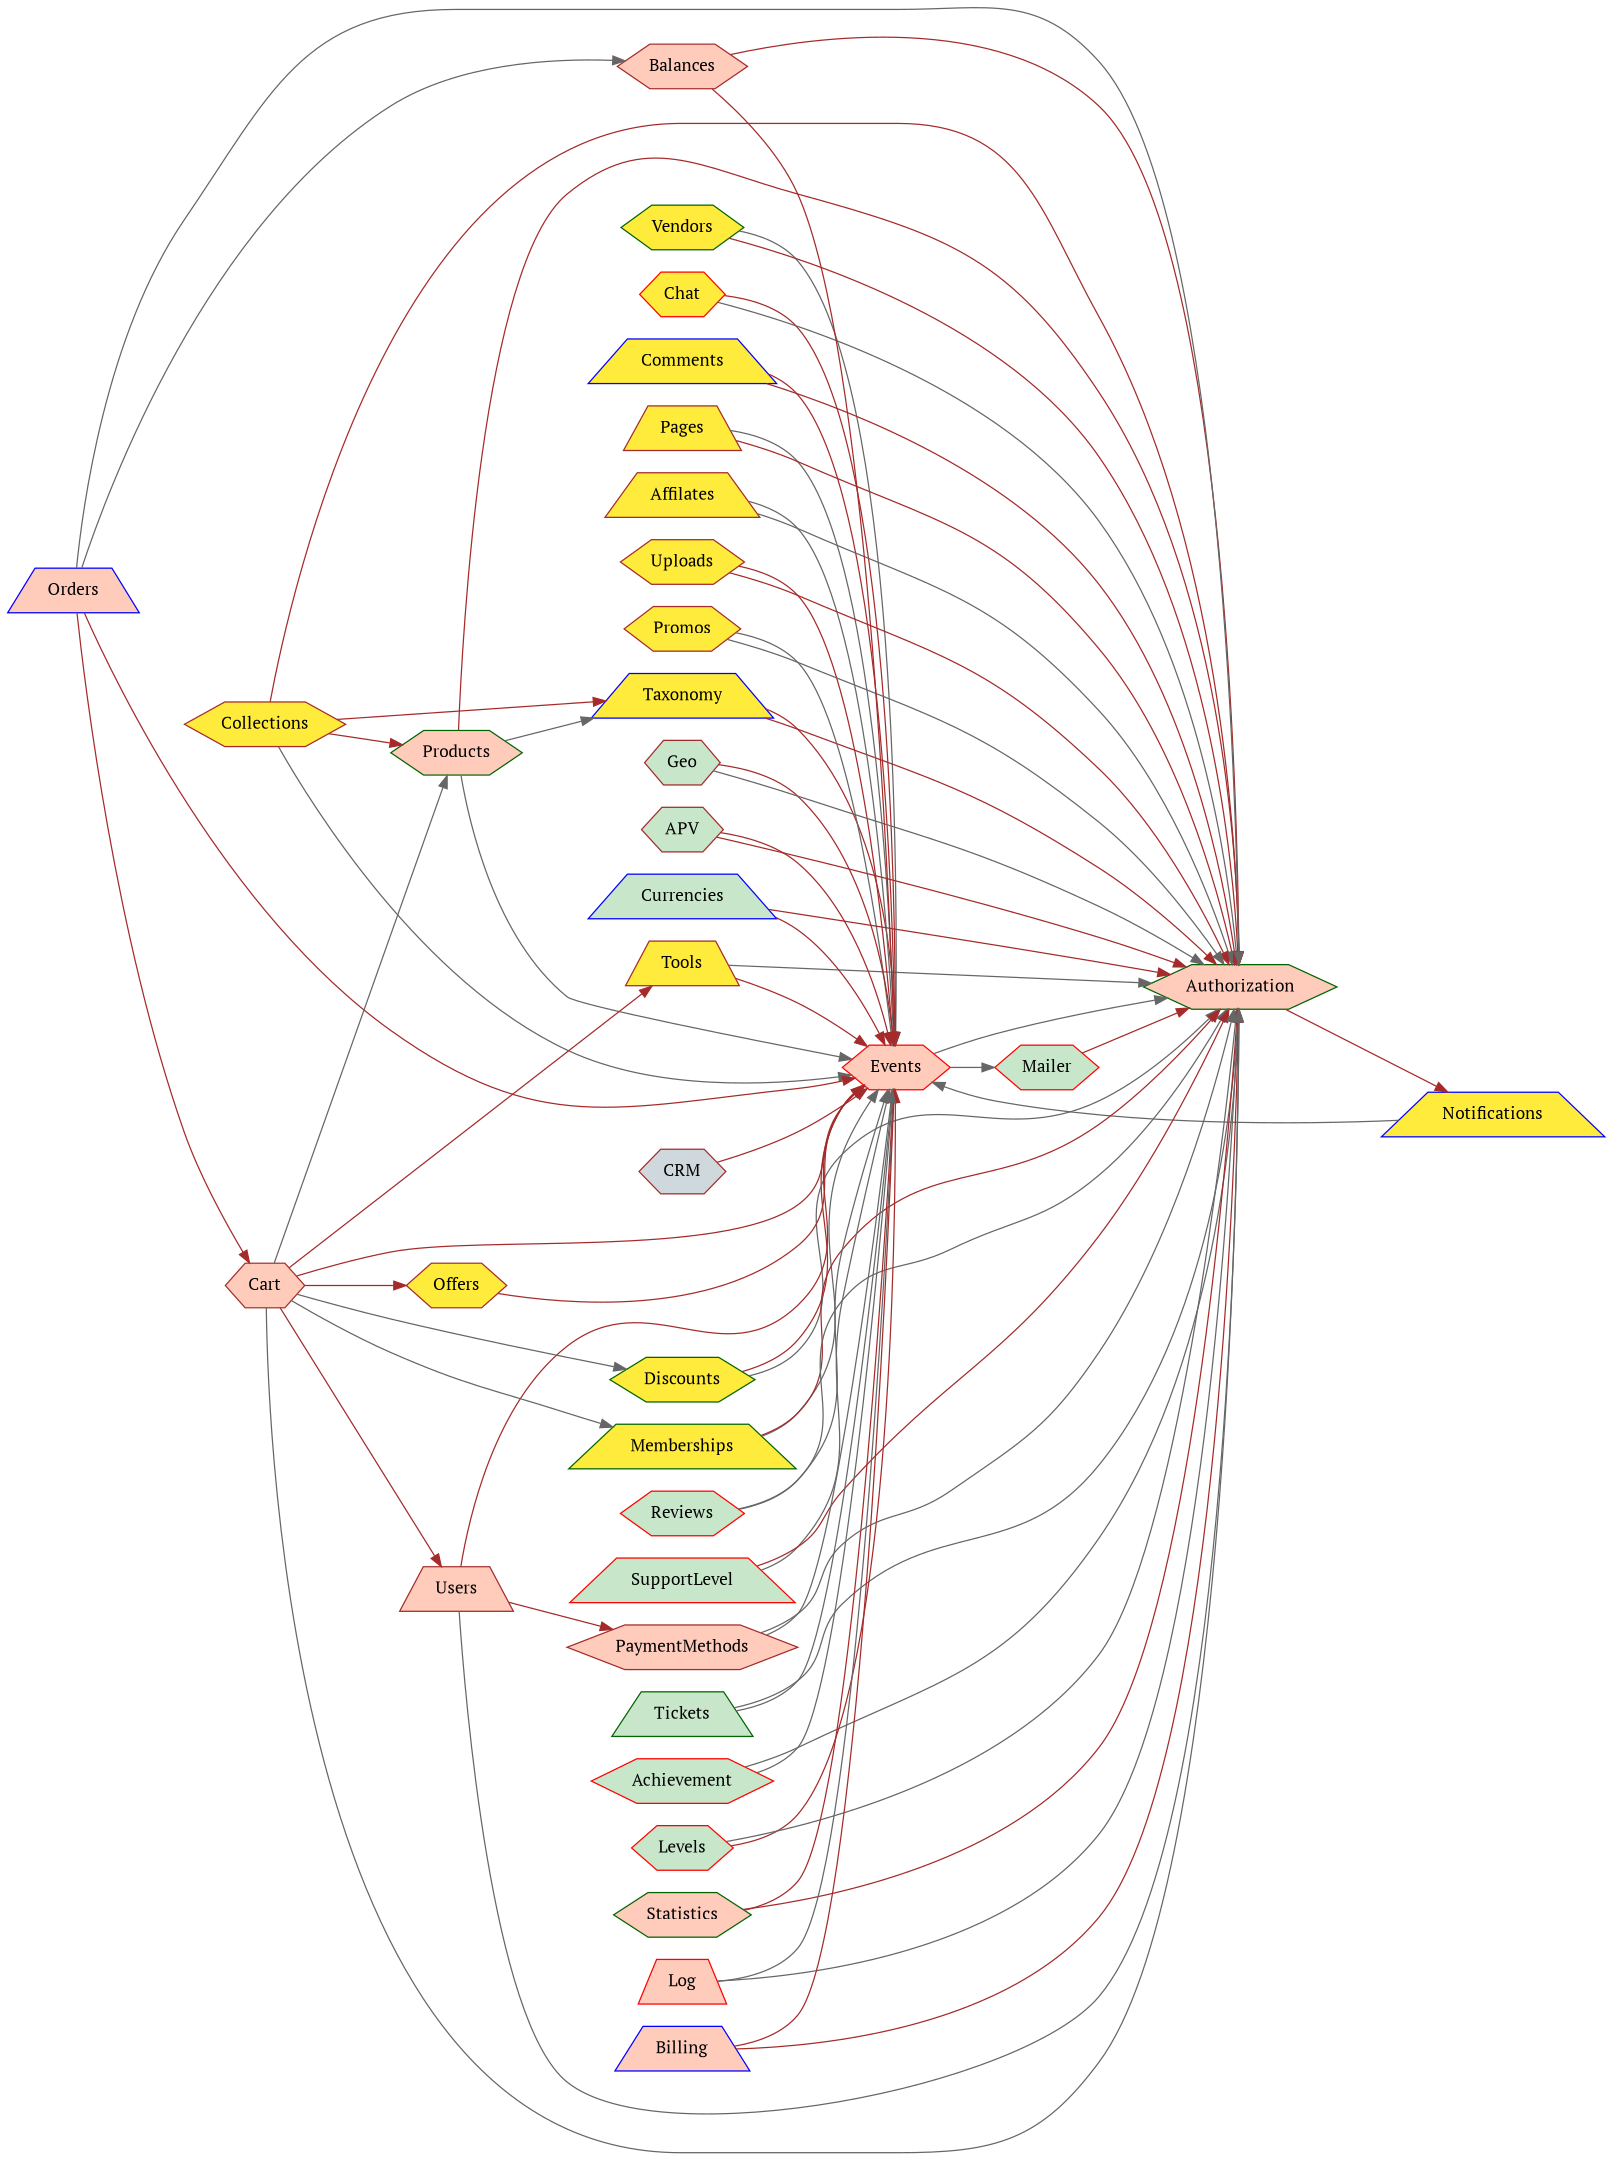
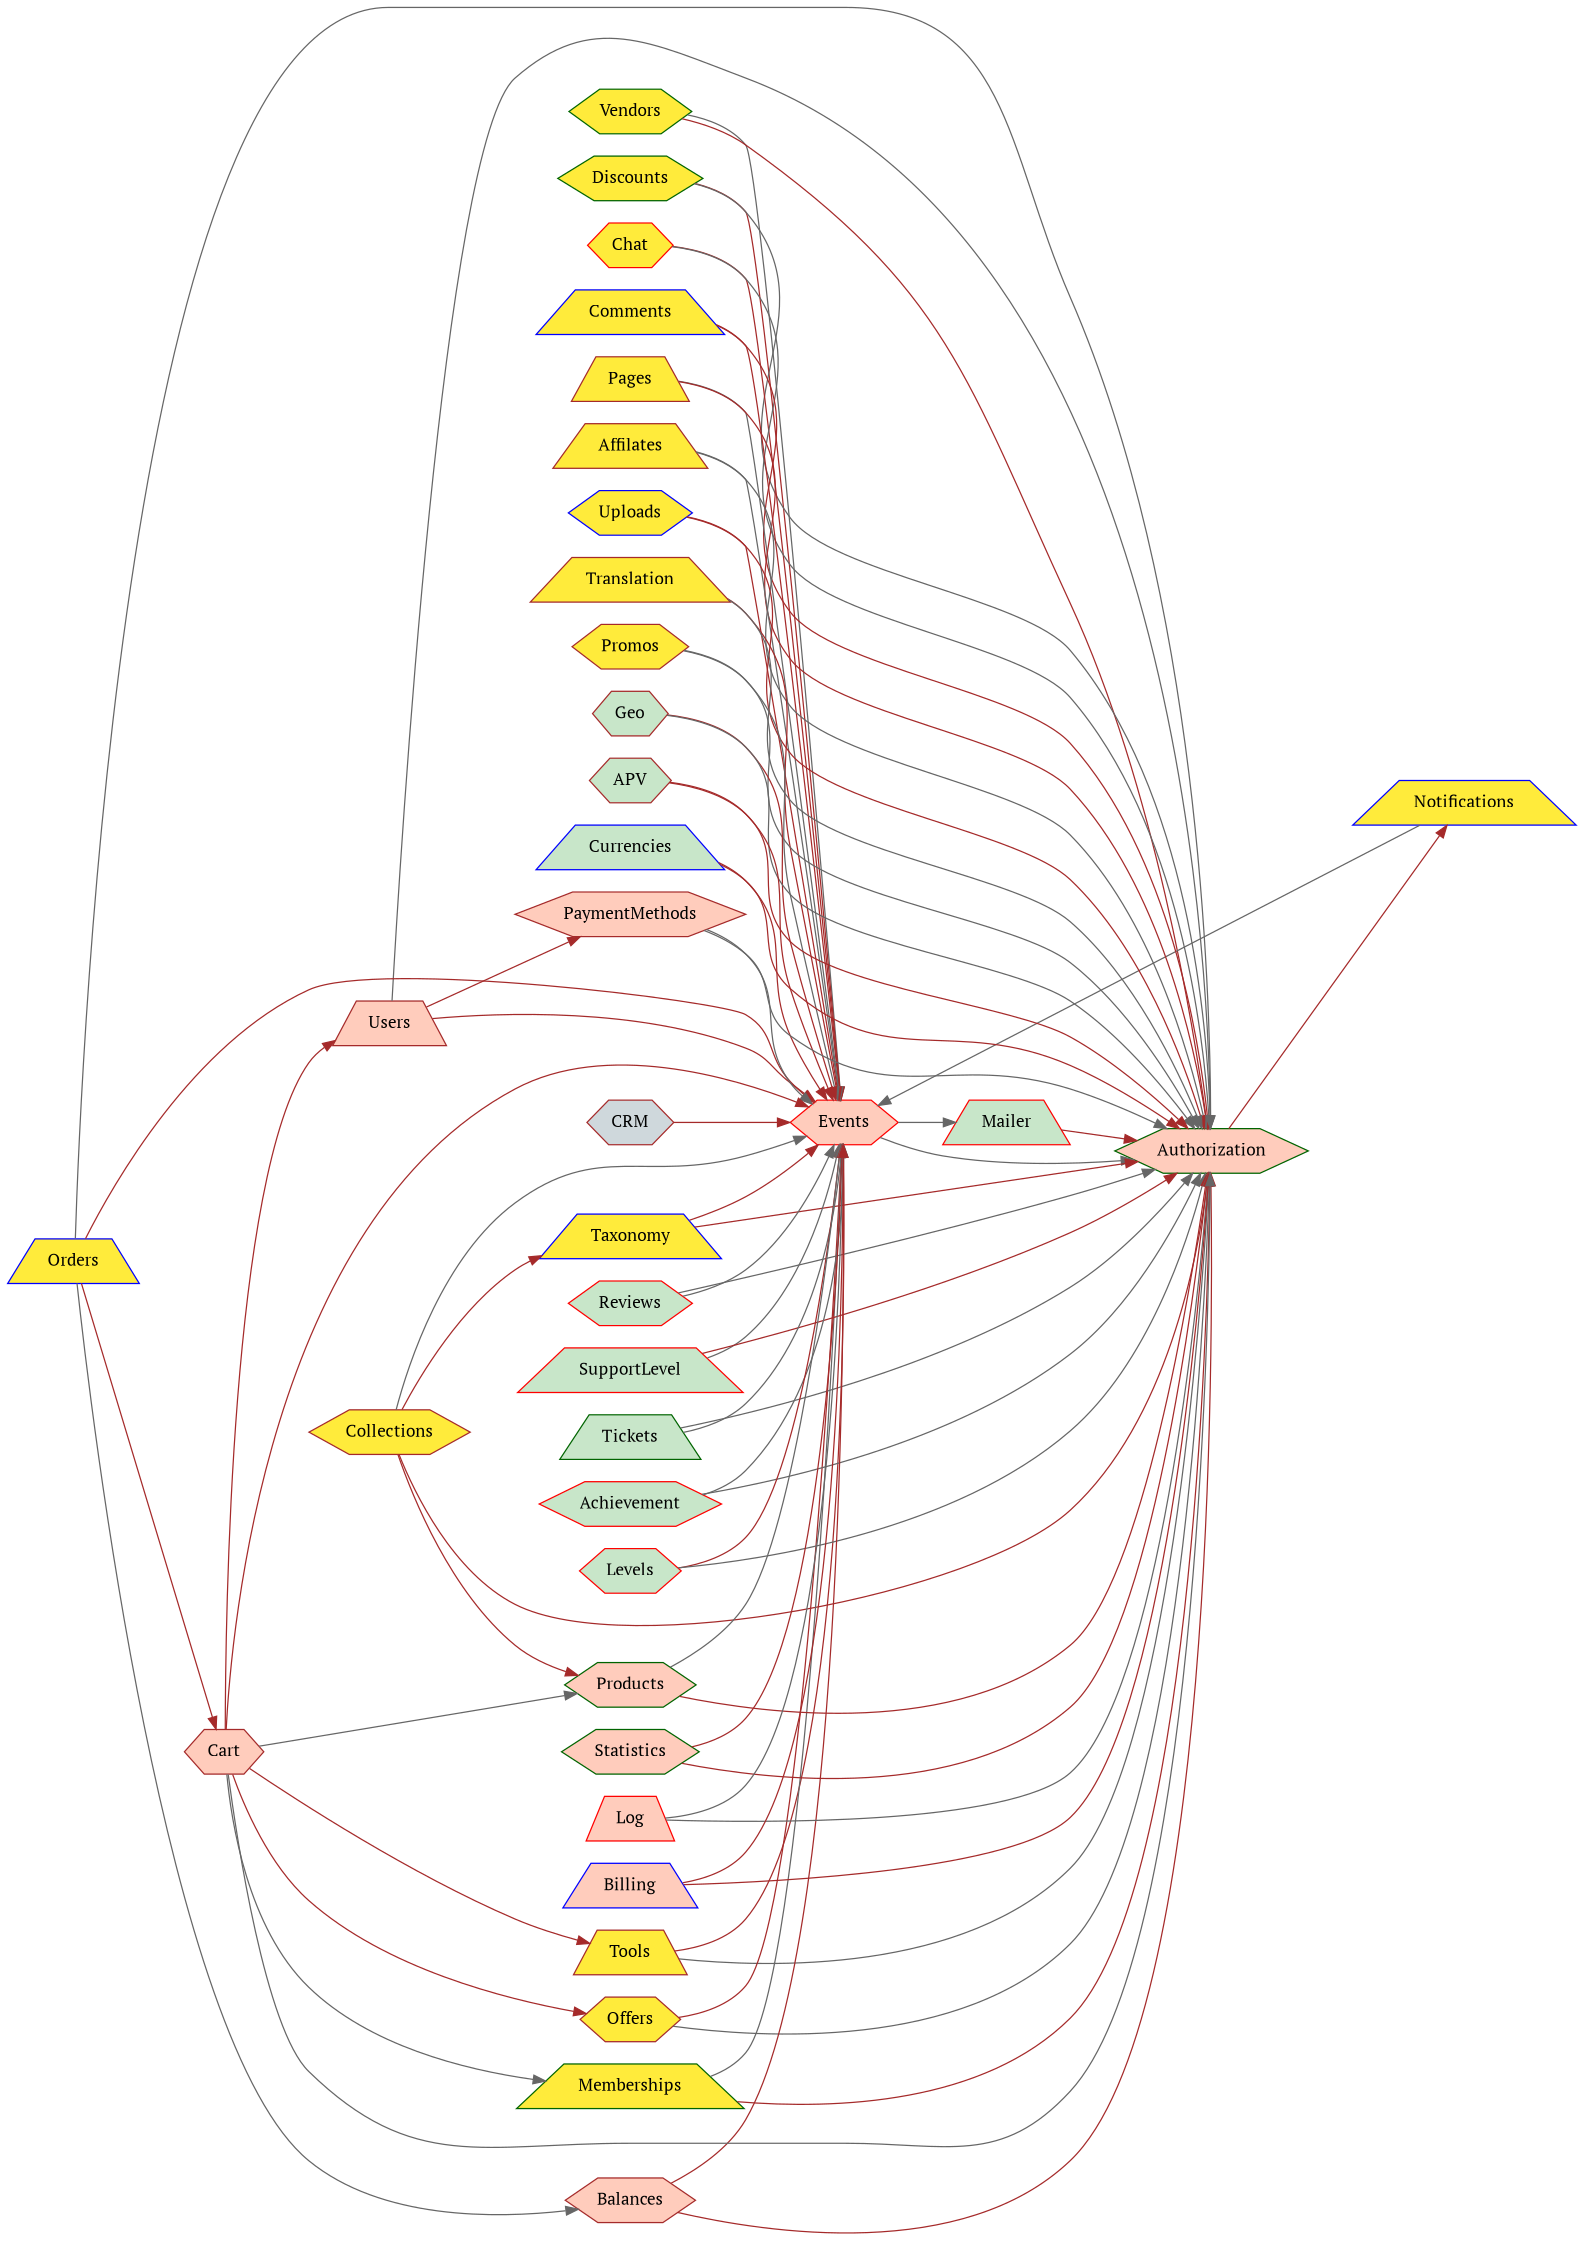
node "Uploads": color brown -> blue
node "Translation": added
node "Orders": fillcolor #ffccbc -> #ffeb3b
edge "Products" -> "Taxonomy": removed
node "Mailer": shape hexagon -> trapezium
edge "Cart" -> "Discounts": removed
edge "Offers" -> "Authorization": added
